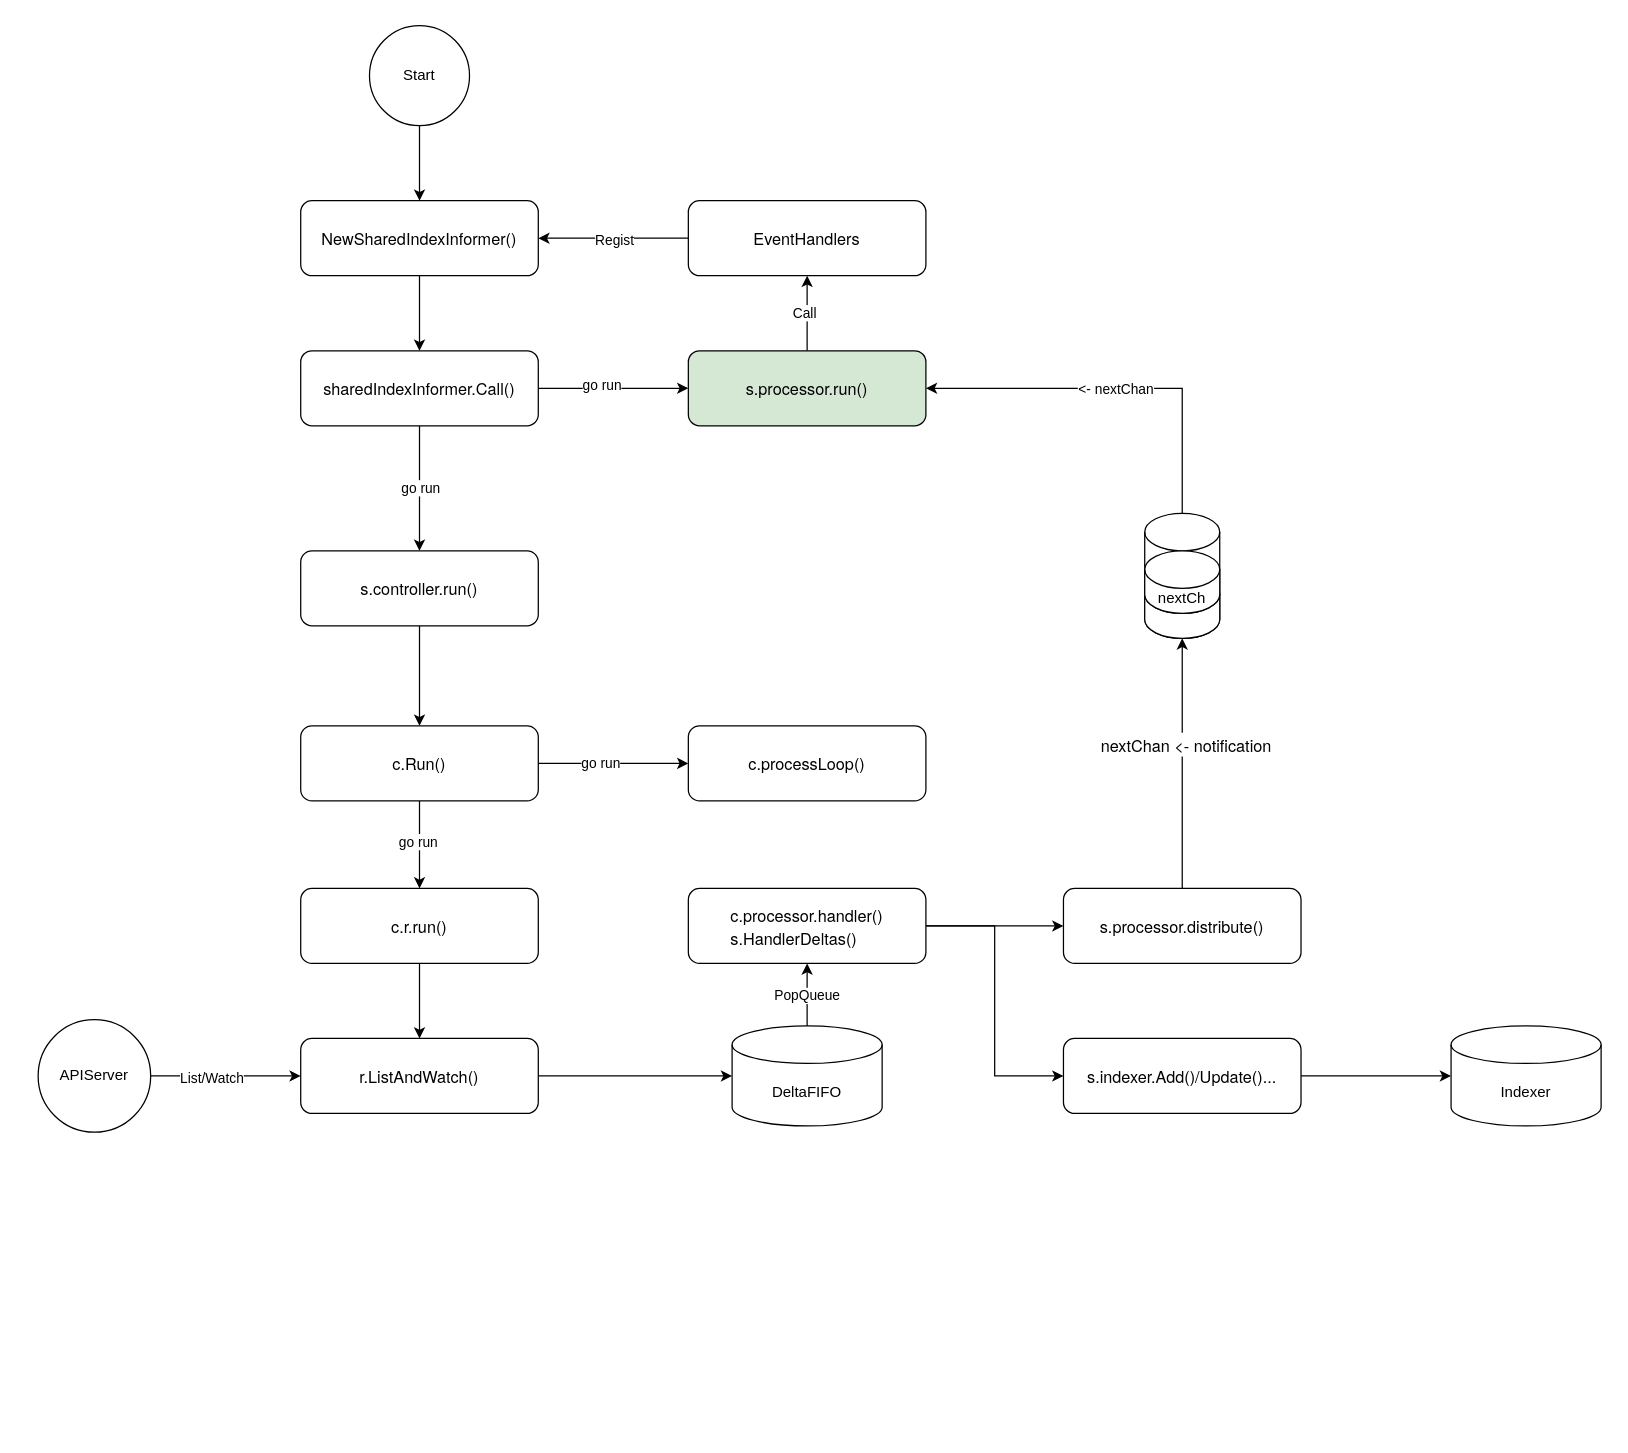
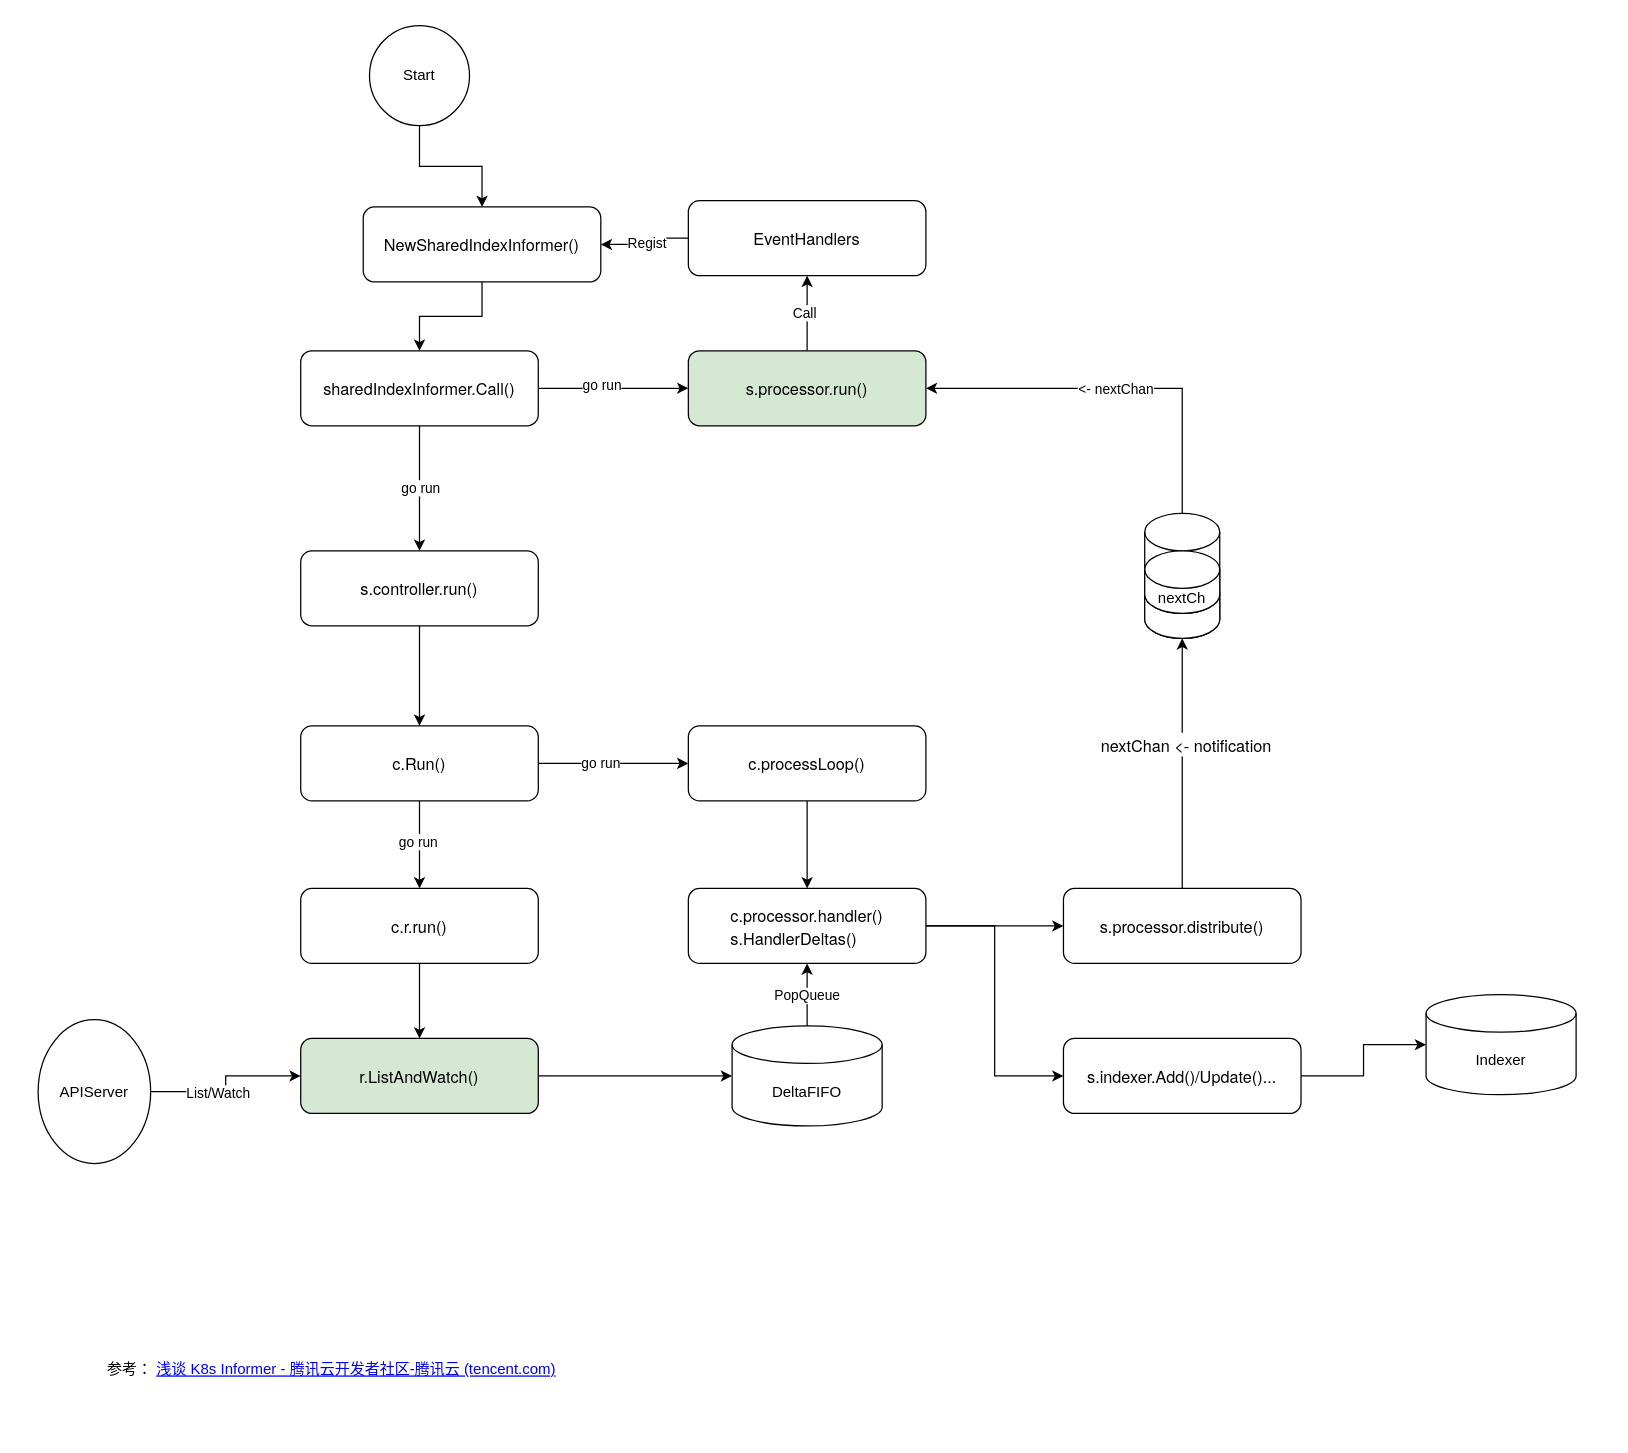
node "NewSharedIndexInformer()": moved (419, 238) -> (482, 244)
edge "c.processLoop()" -> "c.processor.handler() s.HandlerDeltas()": added
node "APIServer": size 113x113 -> 113x144
node "r.ListAndWatch()": fillcolor #ffffff -> #d5e8d4
node "Indexer": moved (1526, 1076) -> (1501, 1044)
node "参考： 浅谈 K8s Informer - 腾讯云开发者社区-腾讯云 (tencent.com)": added
